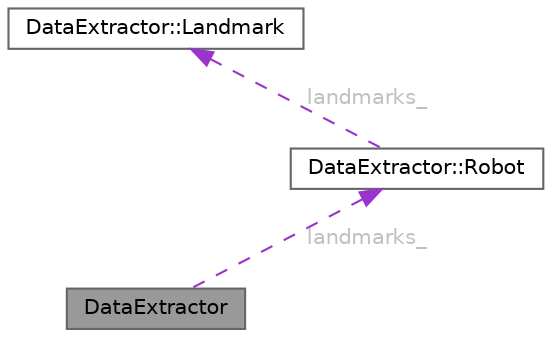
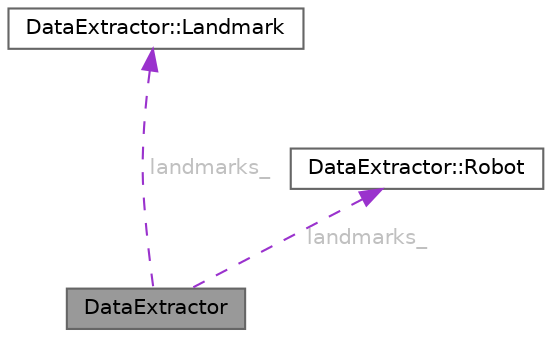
edge "DataExtractor::Robot" -> "DataExtractor::Landmark": now "DataExtractor" -> "DataExtractor::Landmark"
